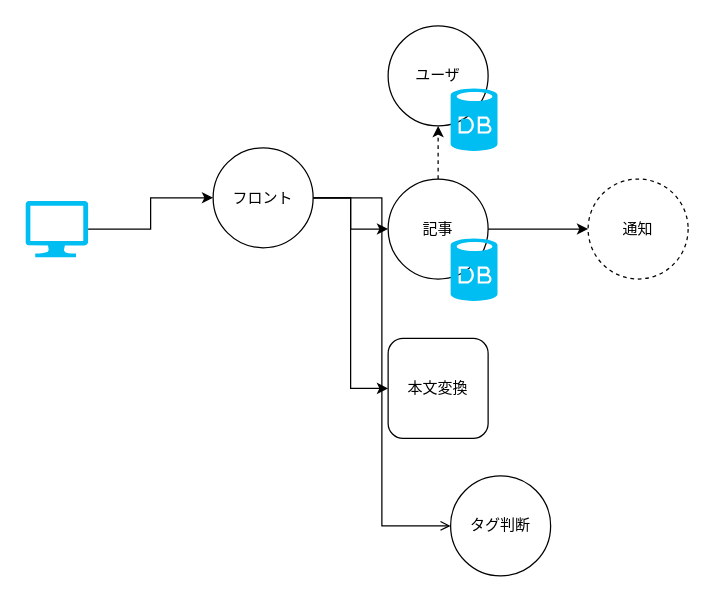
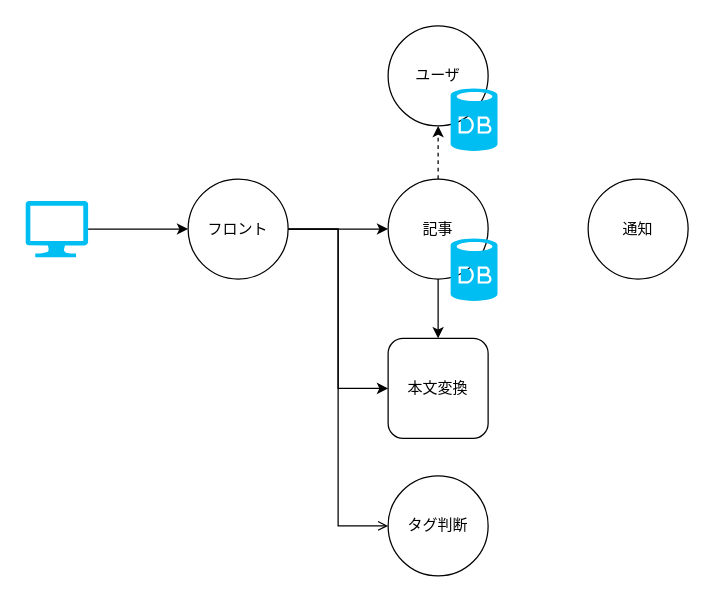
node "フロント": moved (263, 198) -> (238, 229)
edge "記事" -> "通知": now "記事" -> "本文変換"
node "通知": style dashed -> solid
node "タグ判断": moved (501, 526) -> (438, 526)
